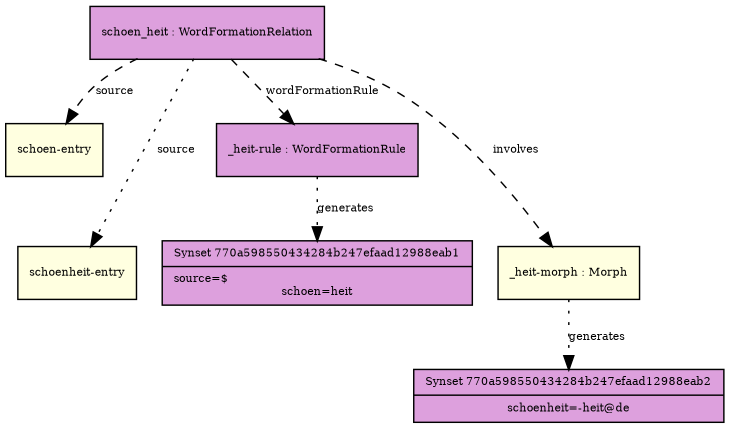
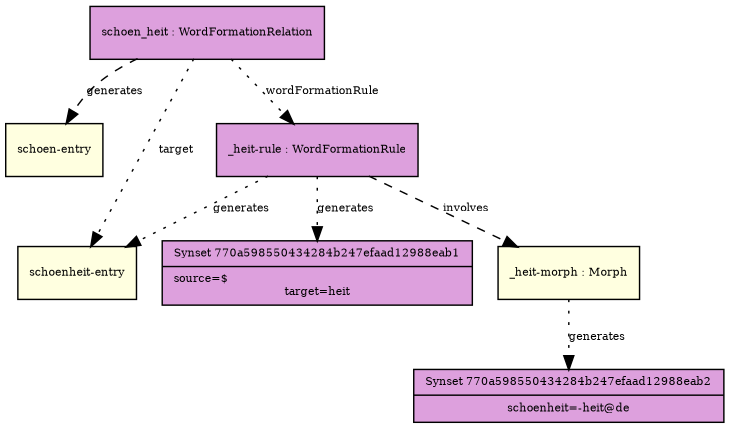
edge "schoen_heit : WordFormationRelation" -> "_heit-rule : WordFormationRule": style dashed -> dotted
edge "schoen_heit : WordFormationRelation" -> "schoen-entry": label "source" -> "generates"
edge "schoen_heit : WordFormationRelation" -> "_heit-morph : Morph": now "_heit-rule : WordFormationRule" -> "_heit-morph : Morph"
edge "schoen_heit : WordFormationRelation" -> "schoenheit-entry": label "source" -> "target"
edge "_heit-rule : WordFormationRule" -> "schoenheit-entry": added, label "generates"
node "Synset 770a598550434284b247efaad12988eab1": text "schoen=heit" -> "target=heit"
